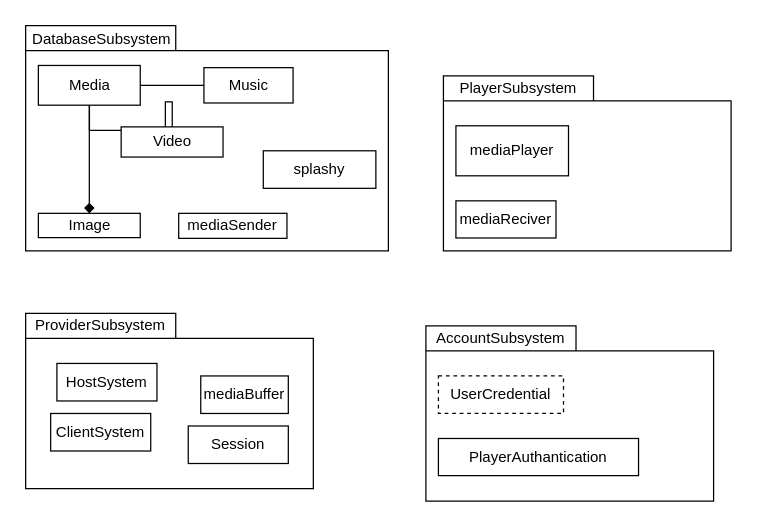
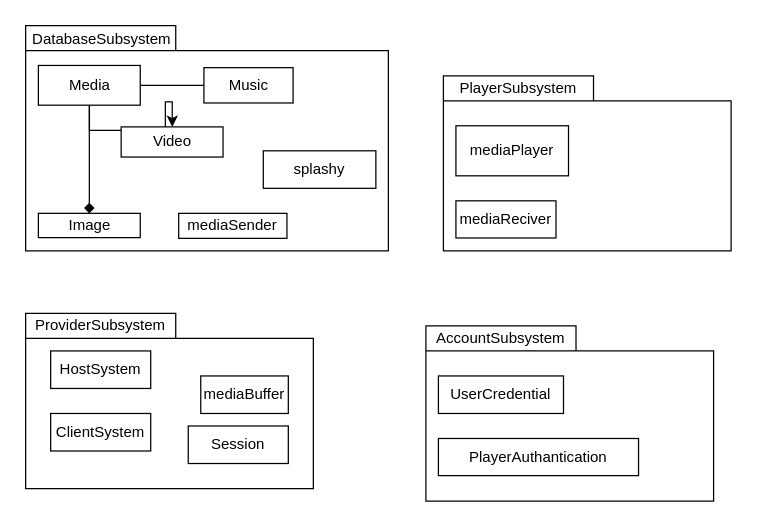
edge "Media" -- "Video": arrowhead none -> classic
node "HostSystem": moved (107, 382) -> (101, 369)
node "UserCredential": style dashed -> solid
